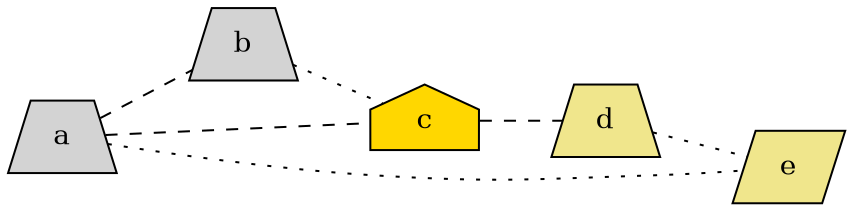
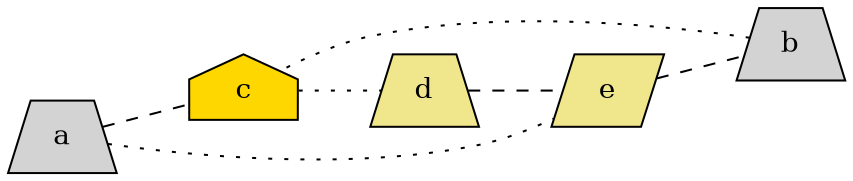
edge "b" -- "a": now "b" -- "e"
edge "c" -- "d": style dashed -> dotted
edge "d" -- "e": style dotted -> dashed
